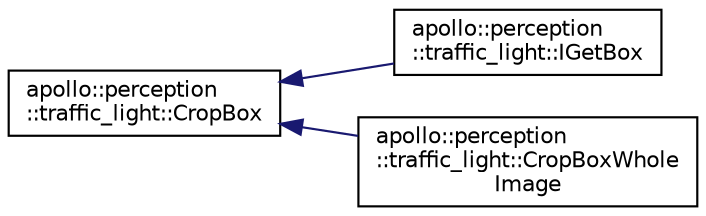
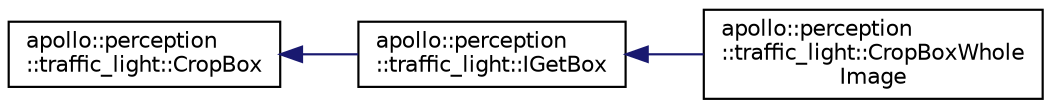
edge "apollo::perception ::traffic_light::CropBoxWhole Image" -> "apollo::perception ::traffic_light::CropBox": now "apollo::perception ::traffic_light::CropBoxWhole Image" -> "apollo::perception ::traffic_light::IGetBox"
